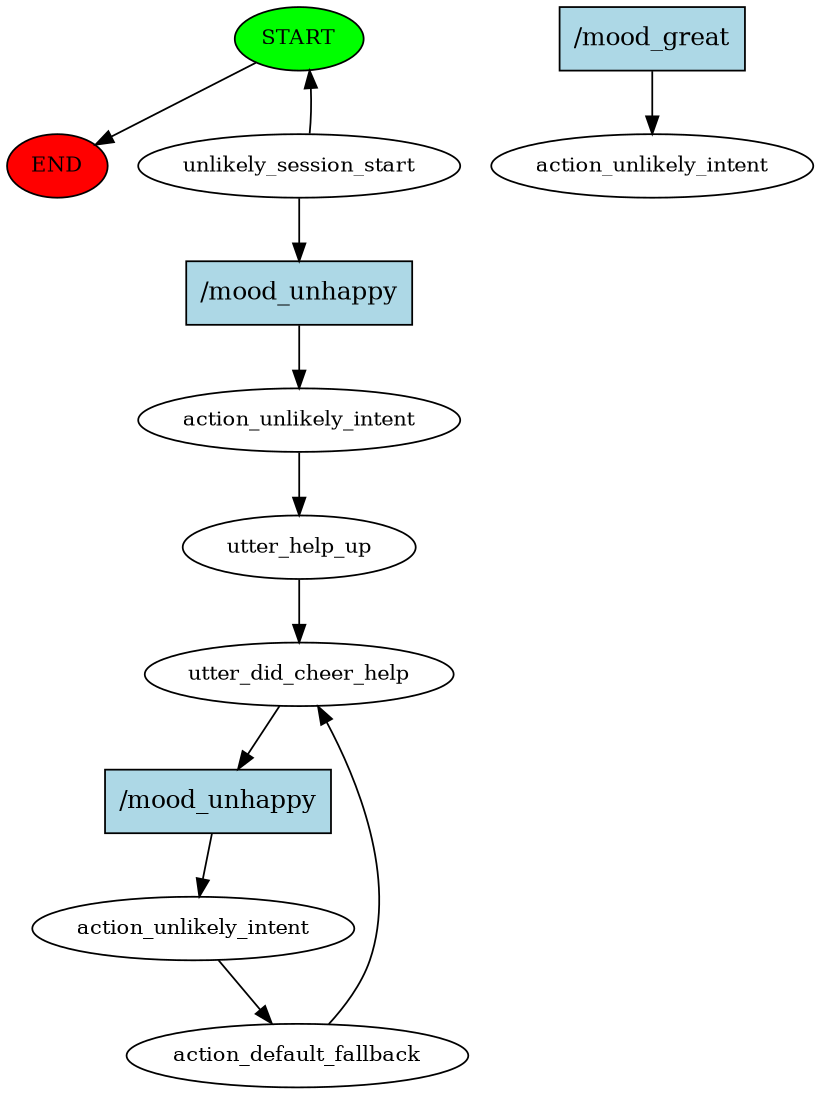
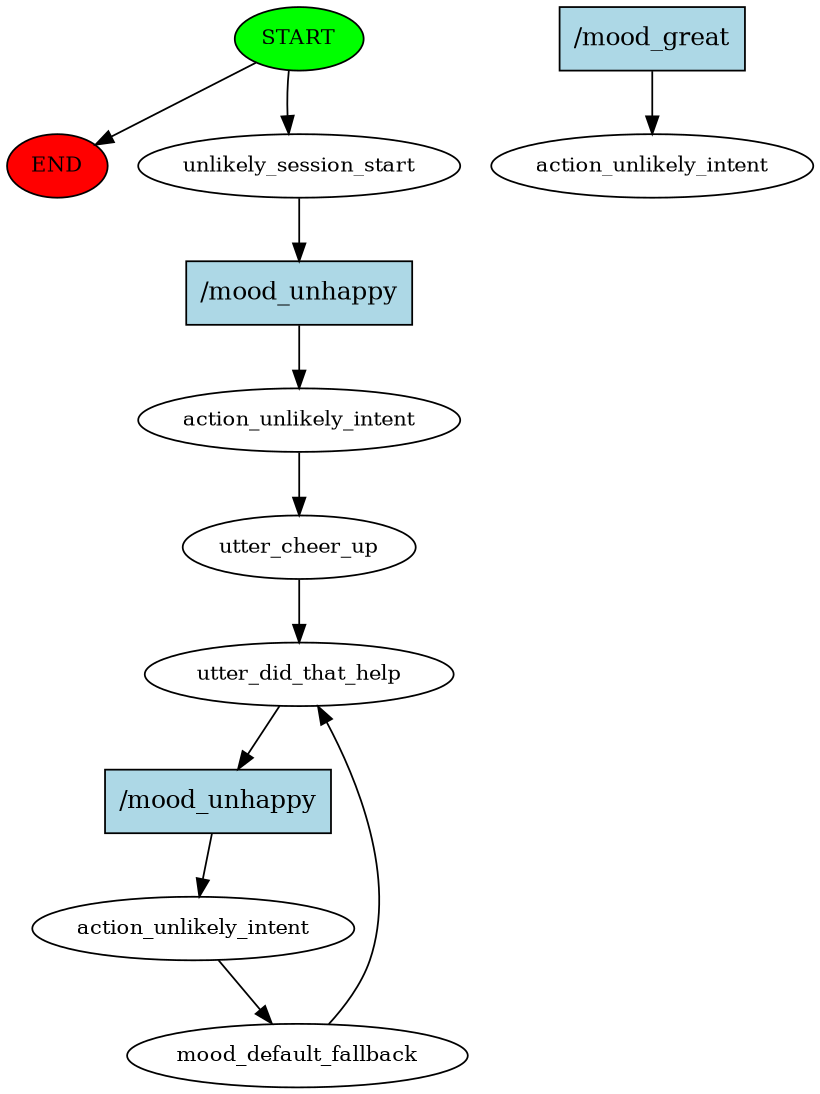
edge "unlikely_session_start" -> "START": reversed
node "utter_help_up": label "utter_help_up" -> "utter_cheer_up"
node "utter_did_cheer_help": label "utter_did_cheer_help" -> "utter_did_that_help"
node "action_default_fallback": label "action_default_fallback" -> "mood_default_fallback"
